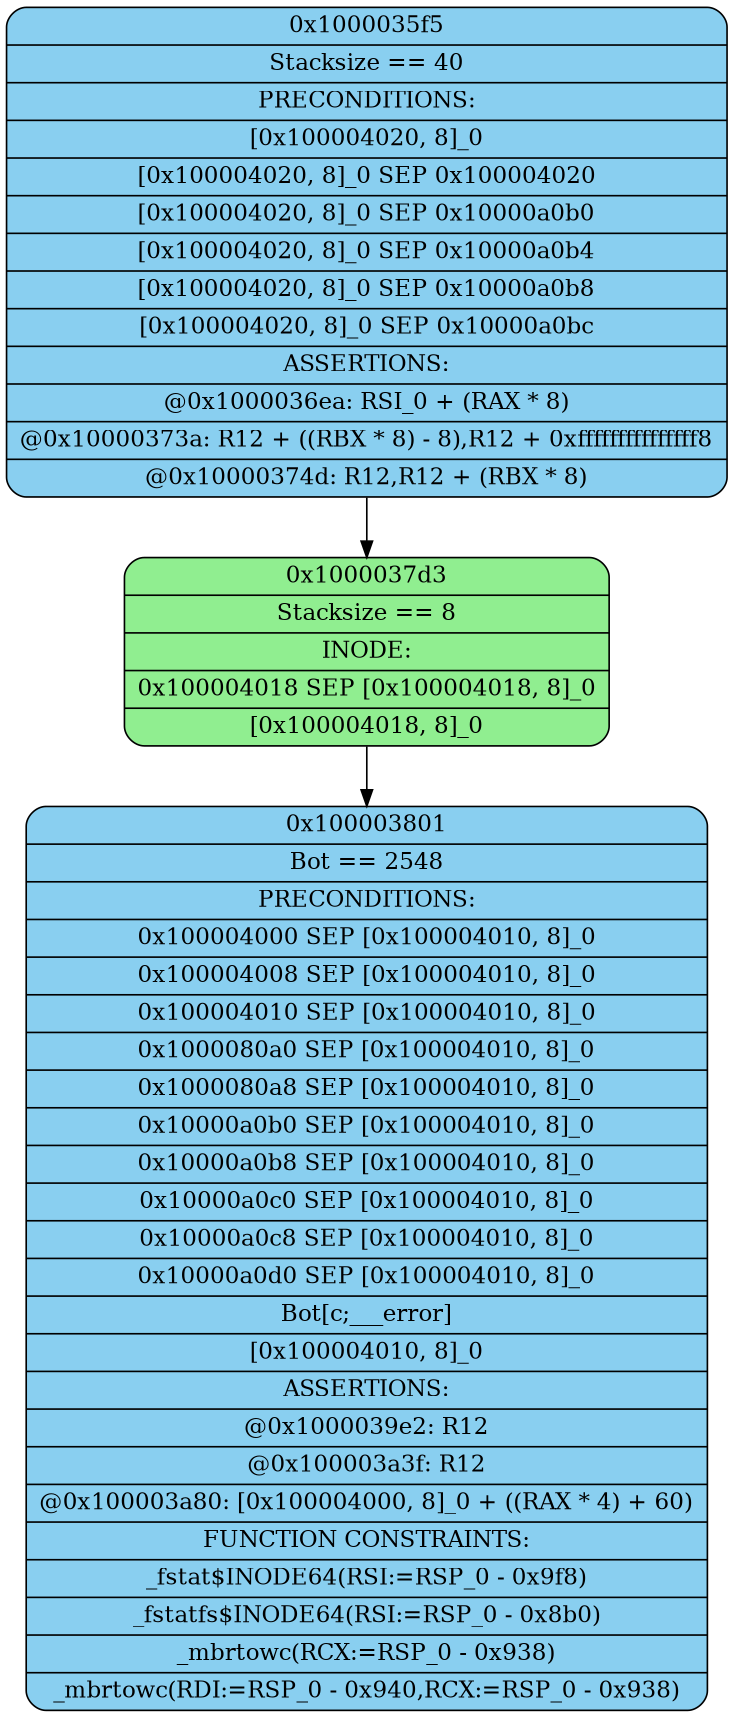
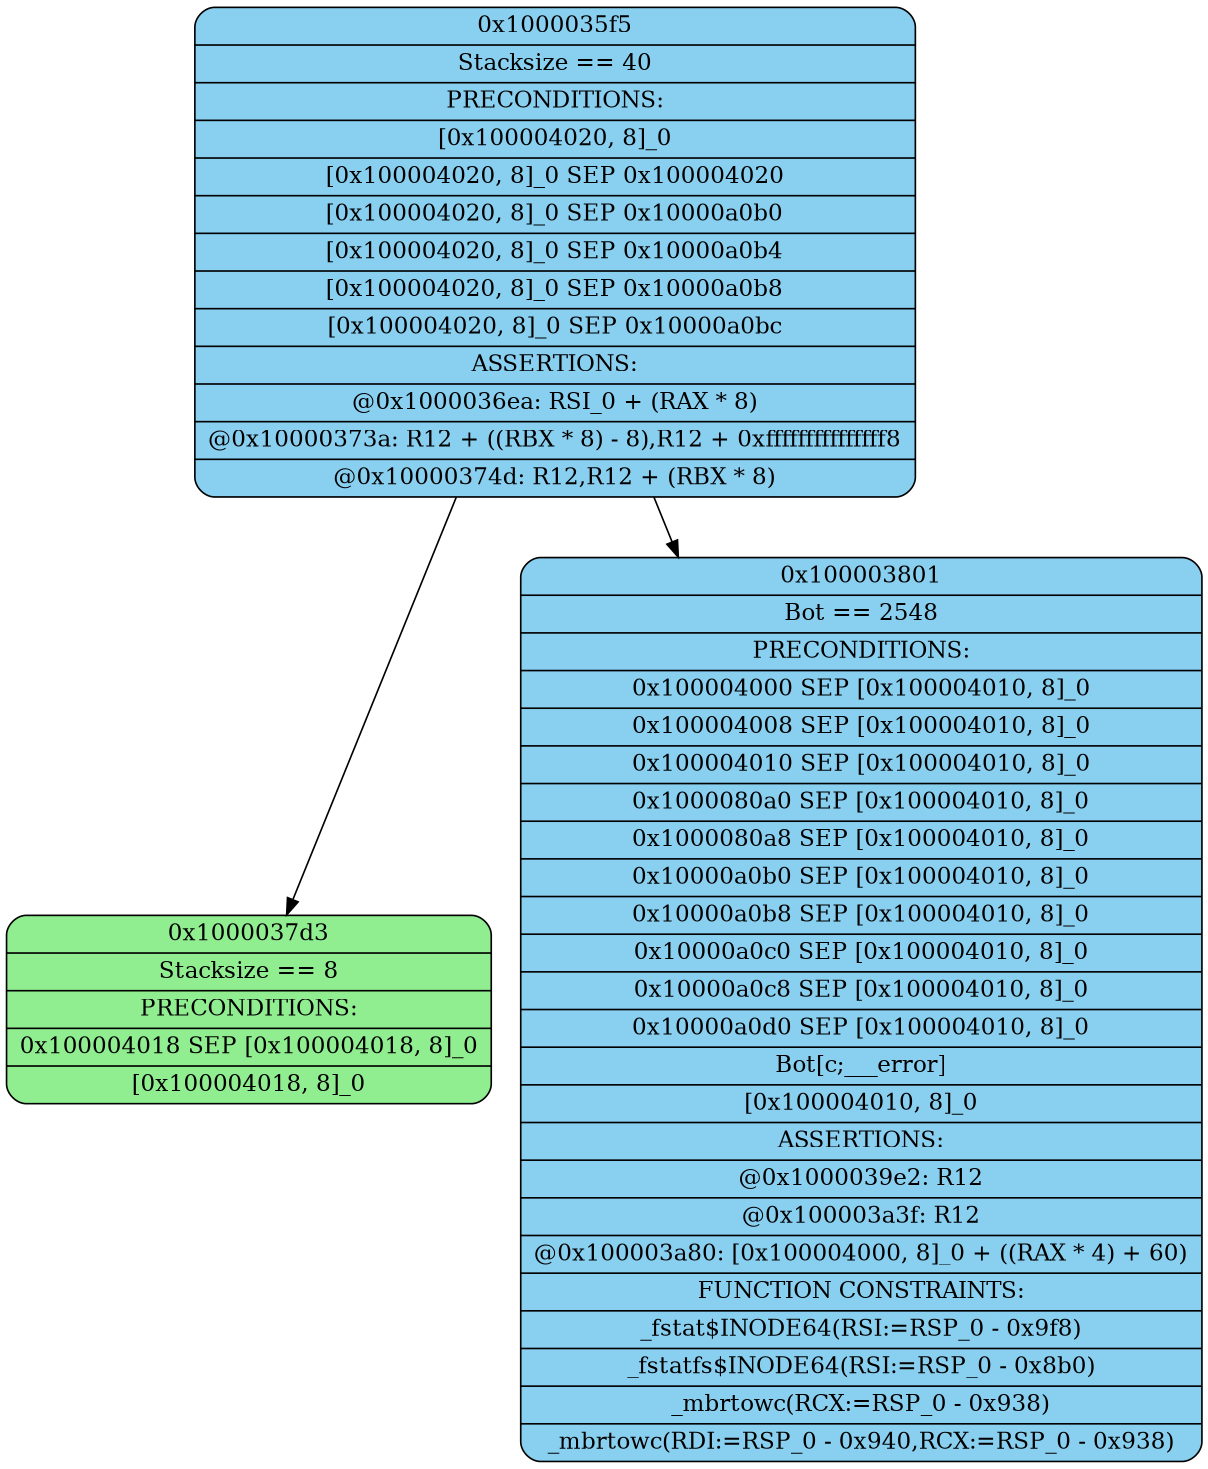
node "0x1000037d3": text "INODE:" -> "PRECONDITIONS:"
edge "0x1000037d3" -> "0x100003801": now "0x1000035f5" -> "0x100003801"
